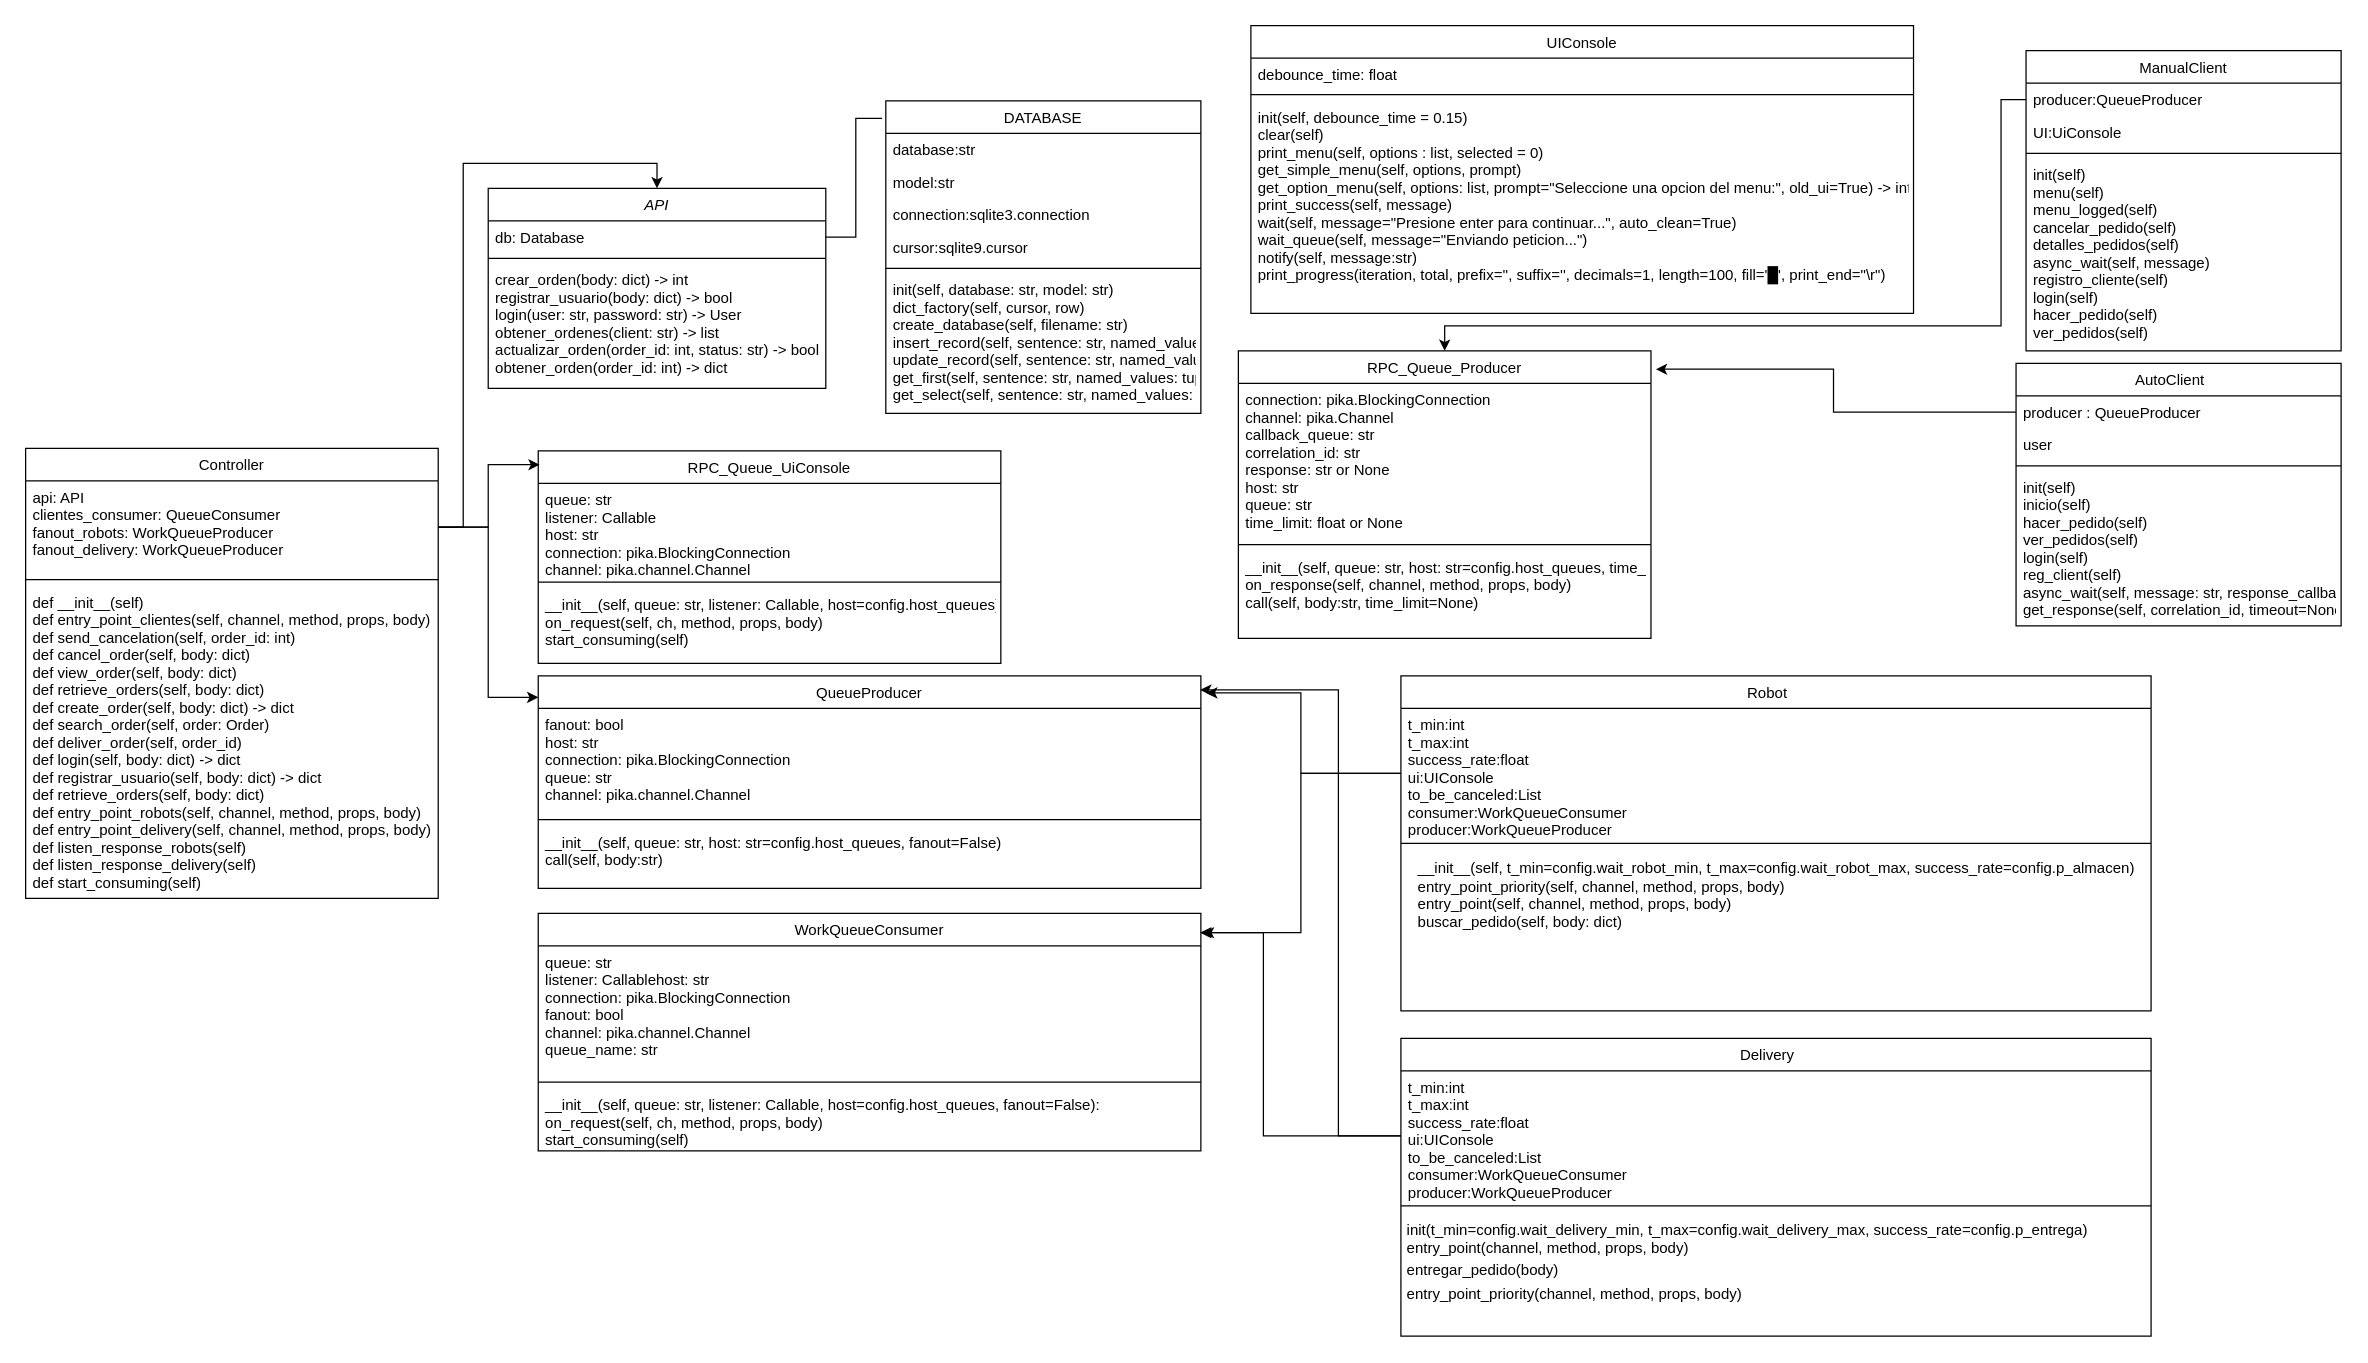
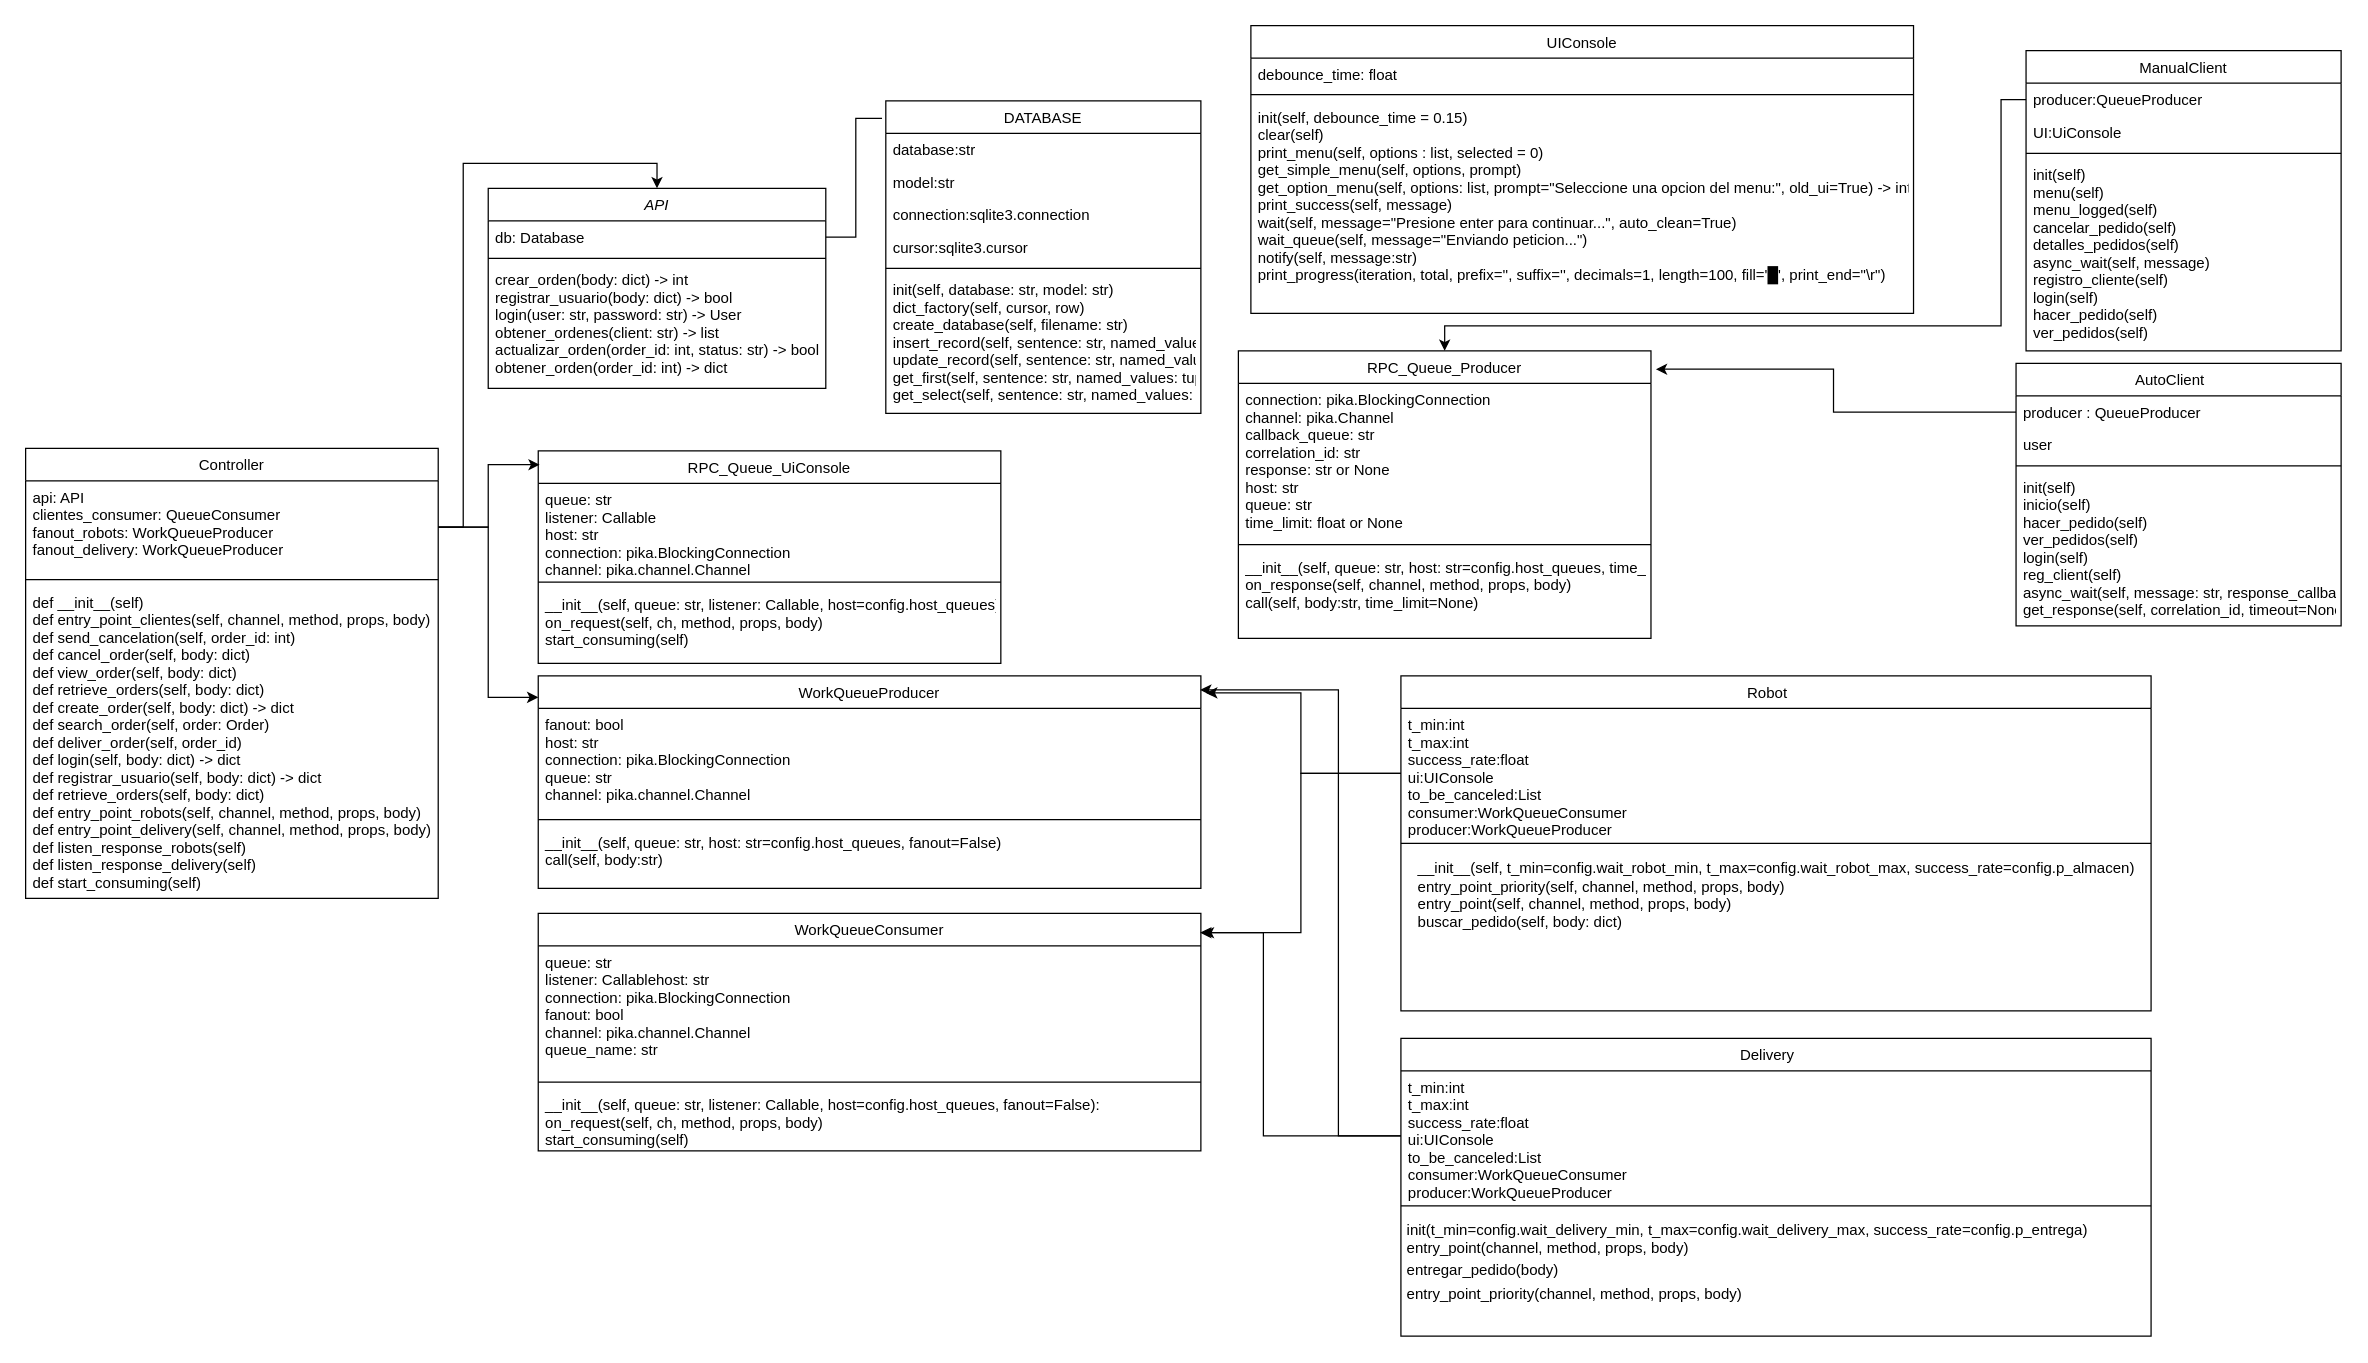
node "cursor:sqlite9.cursor": label "cursor:sqlite9.cursor" -> "cursor:sqlite3.cursor"
node "QueueProducer": label "QueueProducer" -> "WorkQueueProducer"
